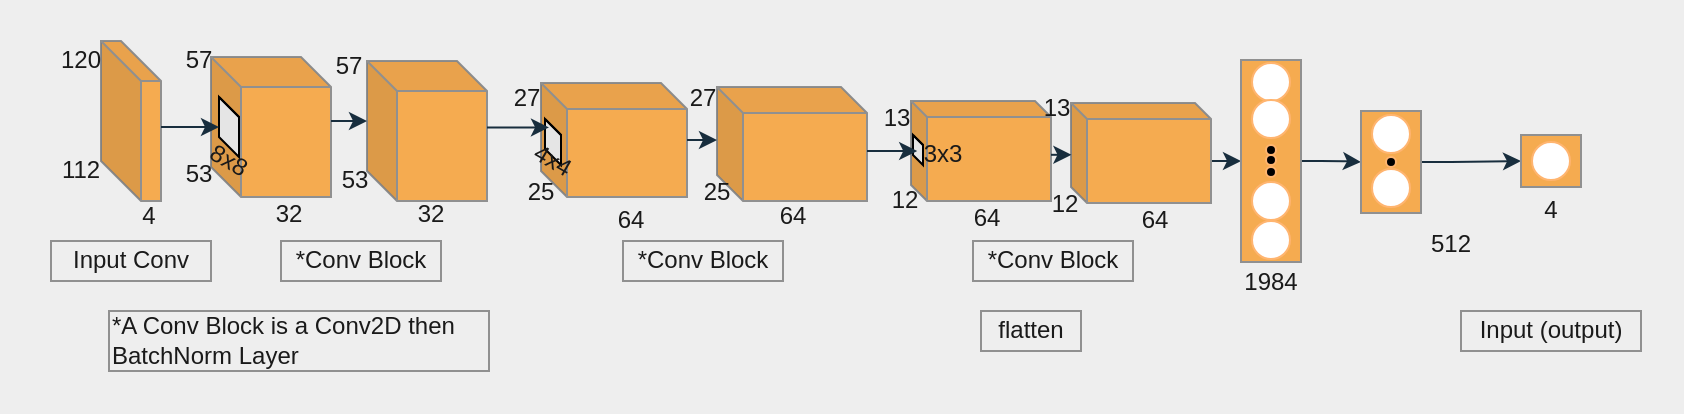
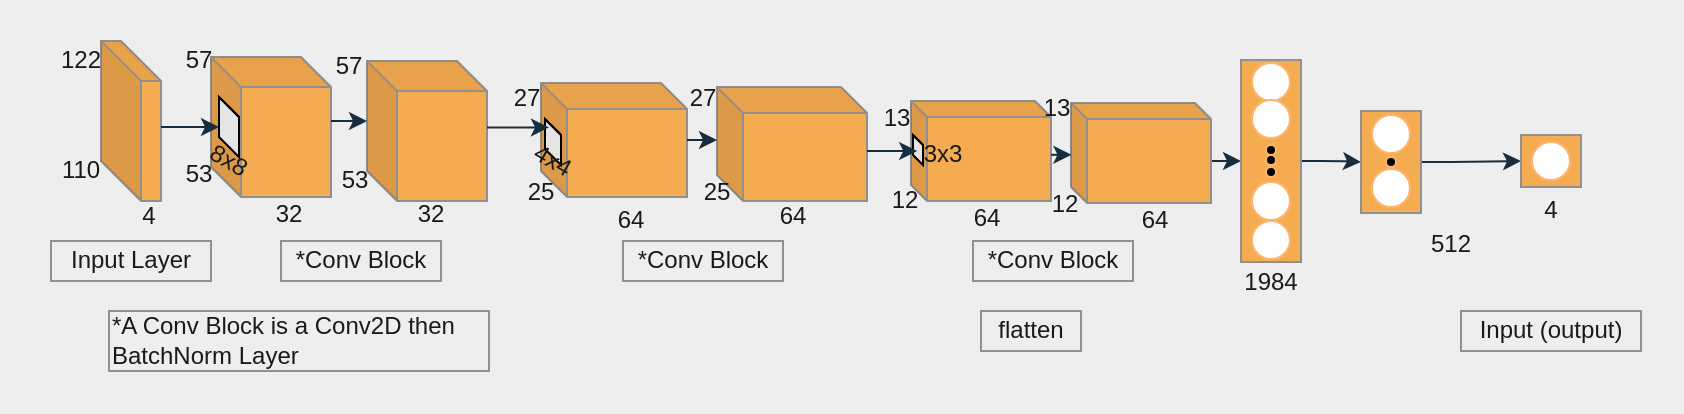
node "120": label "120" -> "122"
node "112": label "112" -> "110"
node "Input Conv": label "Input Conv" -> "Input Layer"
